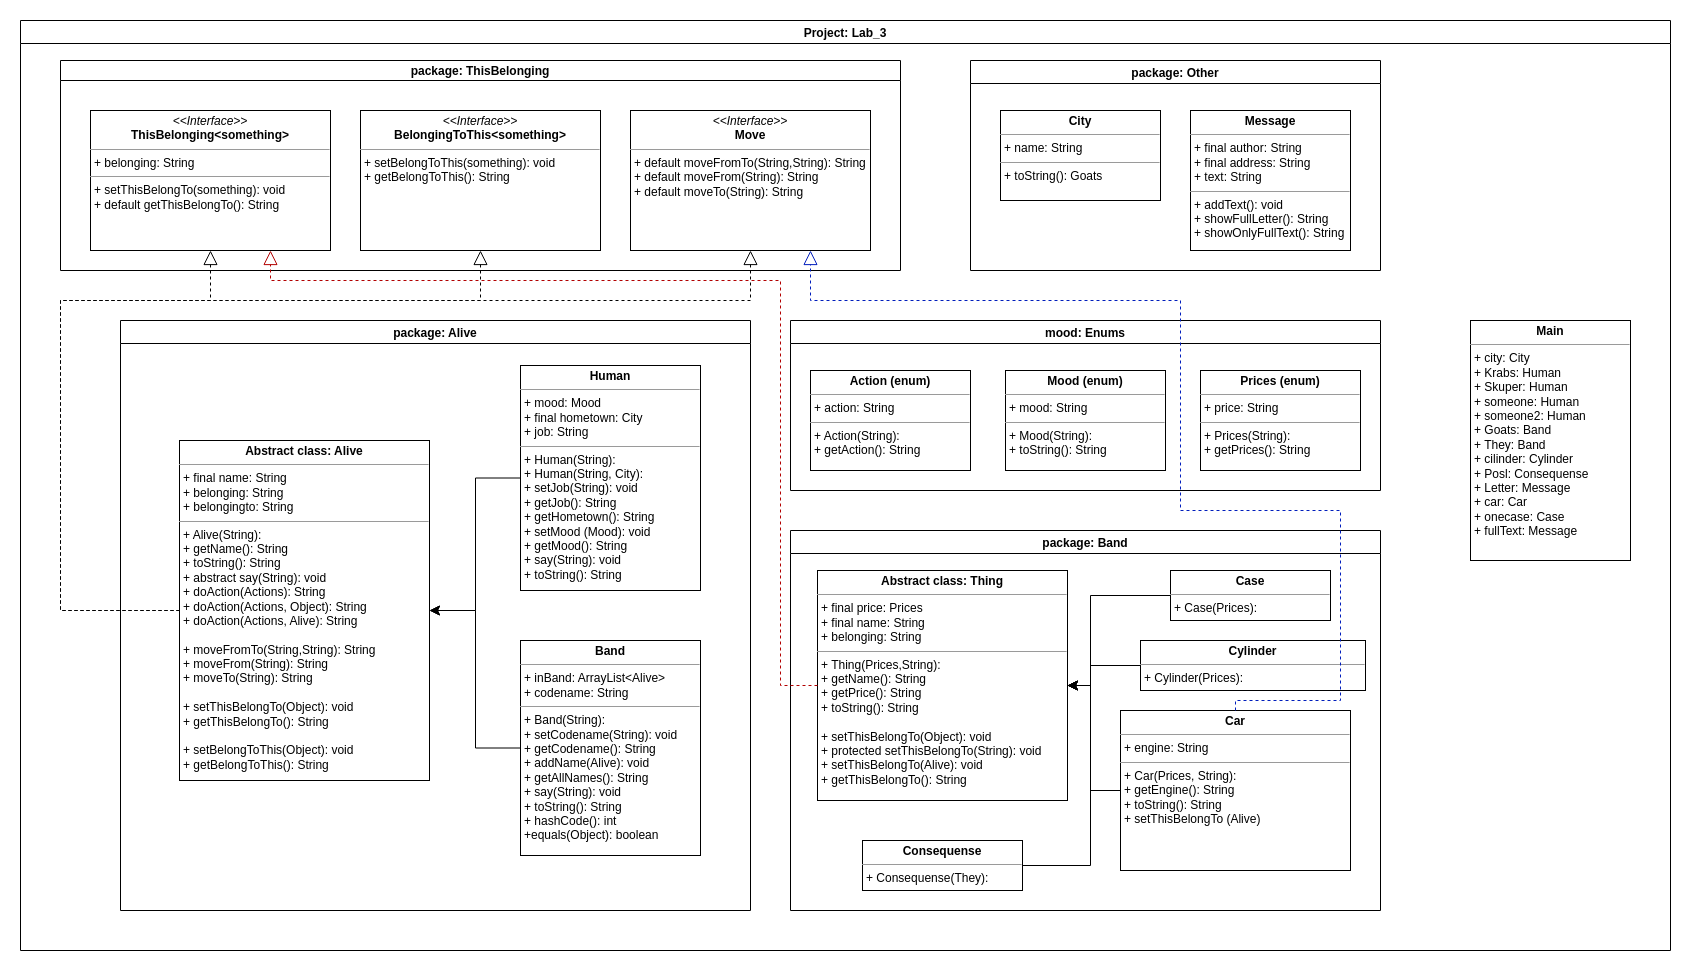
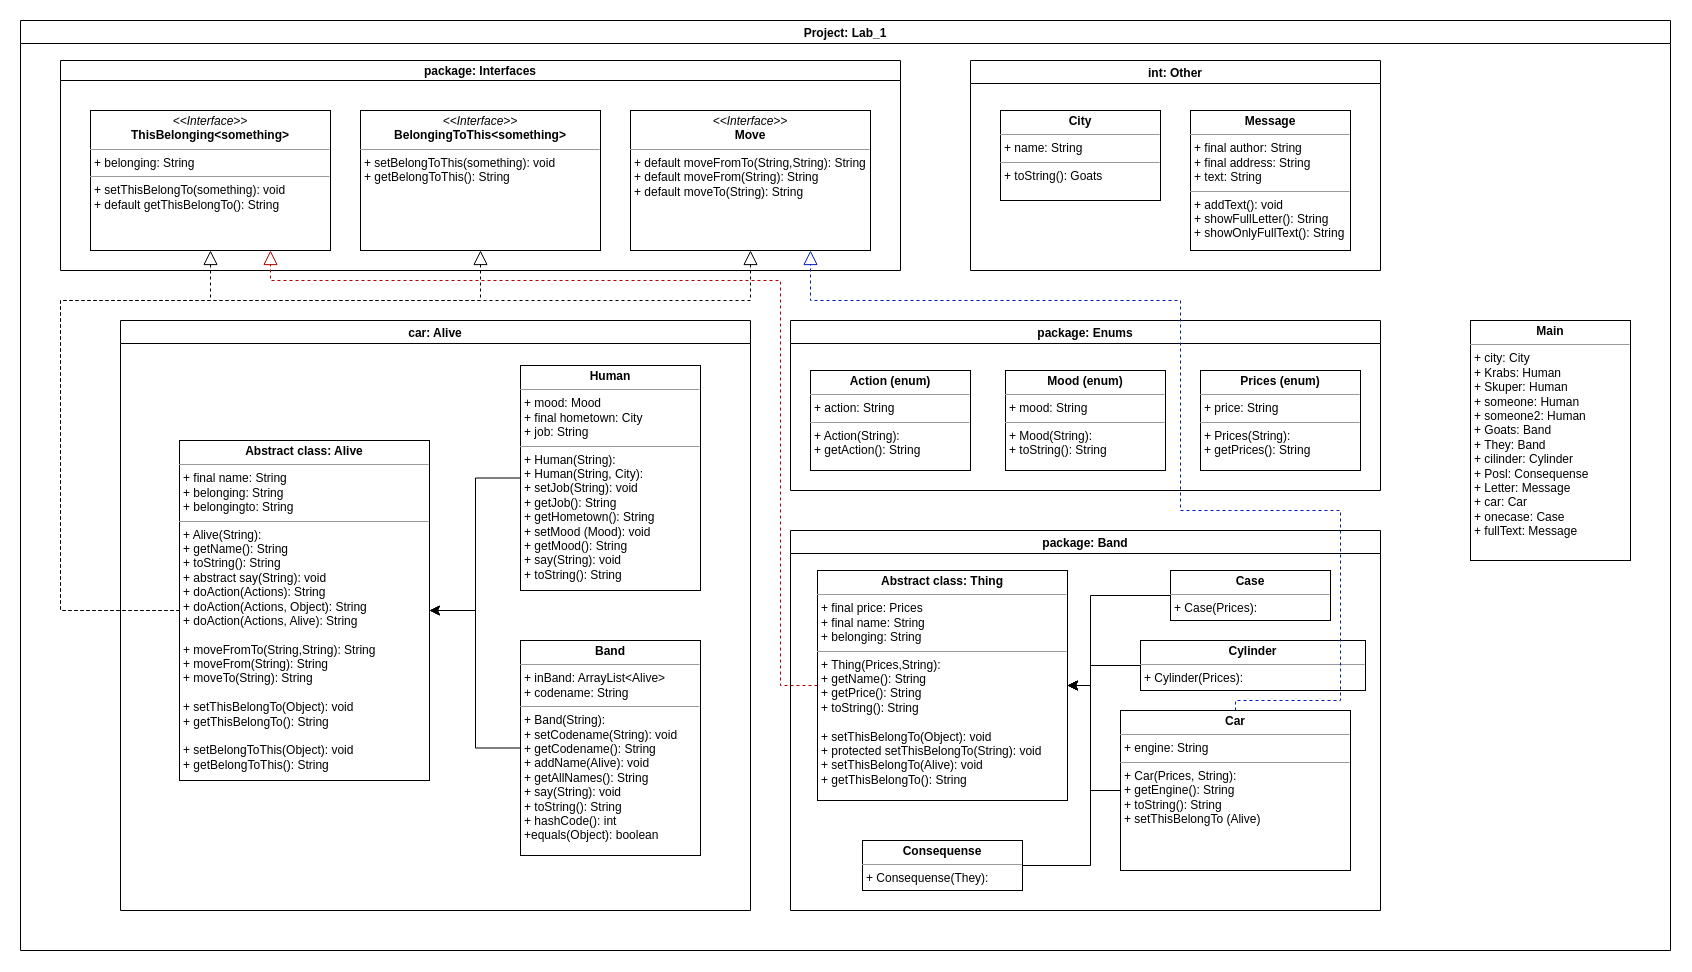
node "Project: Lab_3": label "Project: Lab_3" -> "Project: Lab_1"
node "package: ThisBelonging": label "package: ThisBelonging" -> "package: Interfaces"
node "package: Other": label "package: Other" -> "int: Other"
node "package: Alive": label "package: Alive" -> "car: Alive"
node "mood: Enums": label "mood: Enums" -> "package: Enums"
